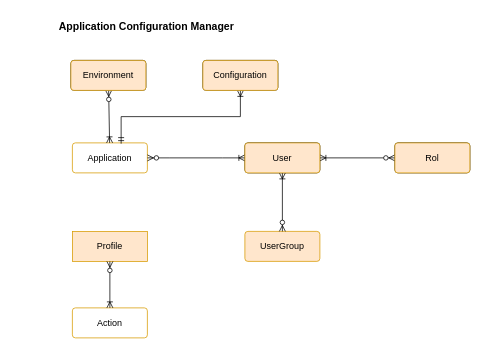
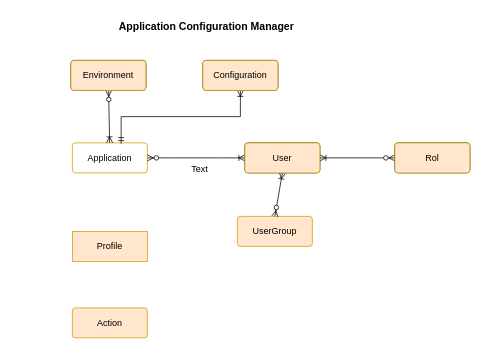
node "Application Configuration Manager": moved (147, 27) -> (207, 27)
node "Text": added
node "UserGroup": moved (282, 246) -> (275, 231)
edge "Profile" -- "Action": removed
node "Action": fillcolor #ffffff -> #ffe6cc
